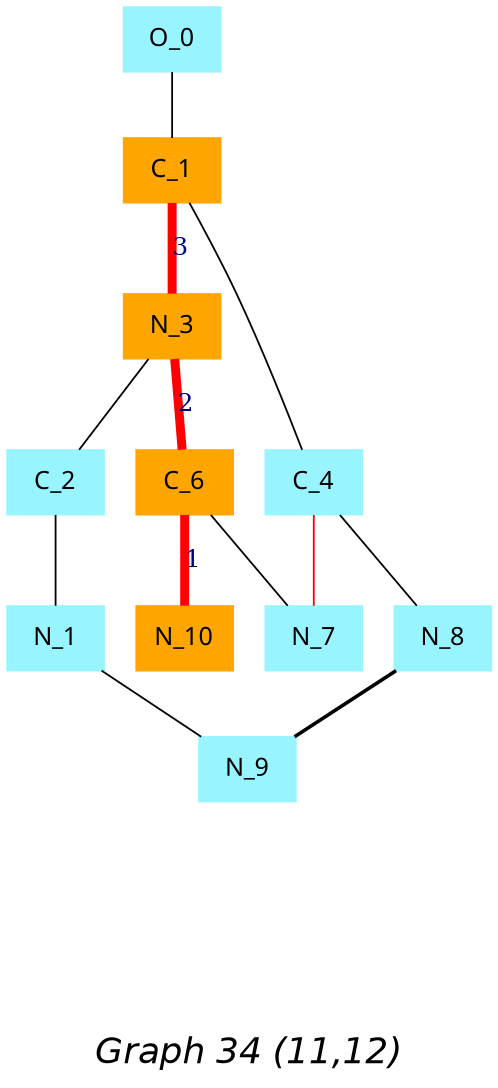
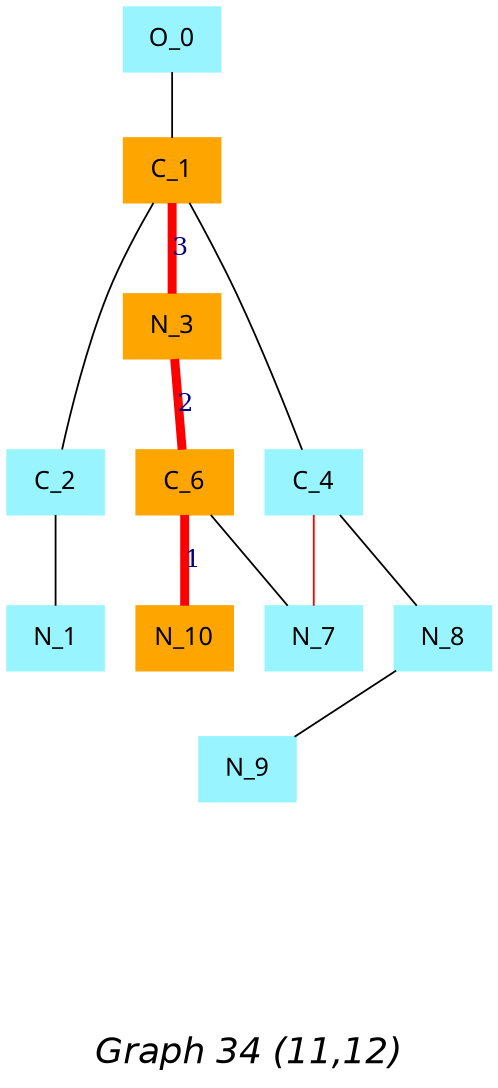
edge "N_3" -- "C_2": now "C_1" -- "C_2"
edge "N_1" -- "N_9": removed
edge "N_8" -- "N_9": style bold -> solid
